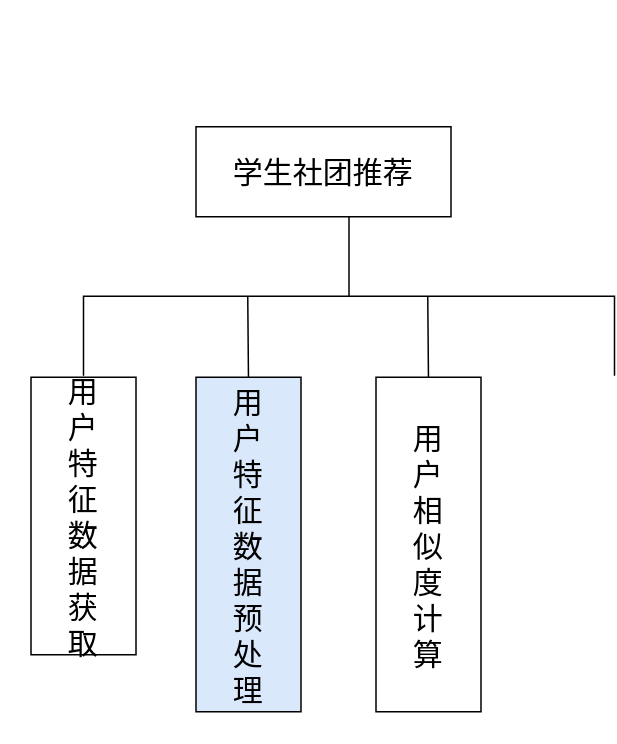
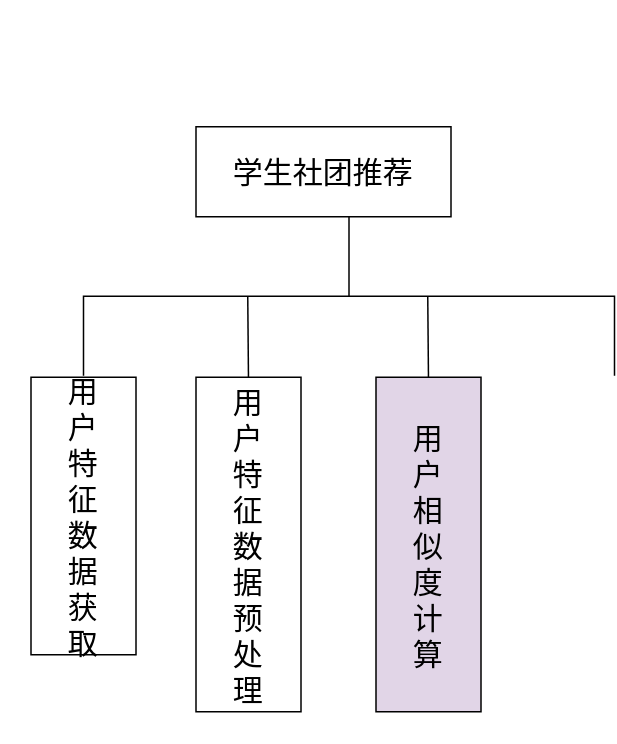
node "用 户 特 征 数 据 预 处 理": fillcolor #dae8fc -> #ffffff
node "用 户 相 似 度 计 算": fillcolor #ffffff -> #e1d5e7
